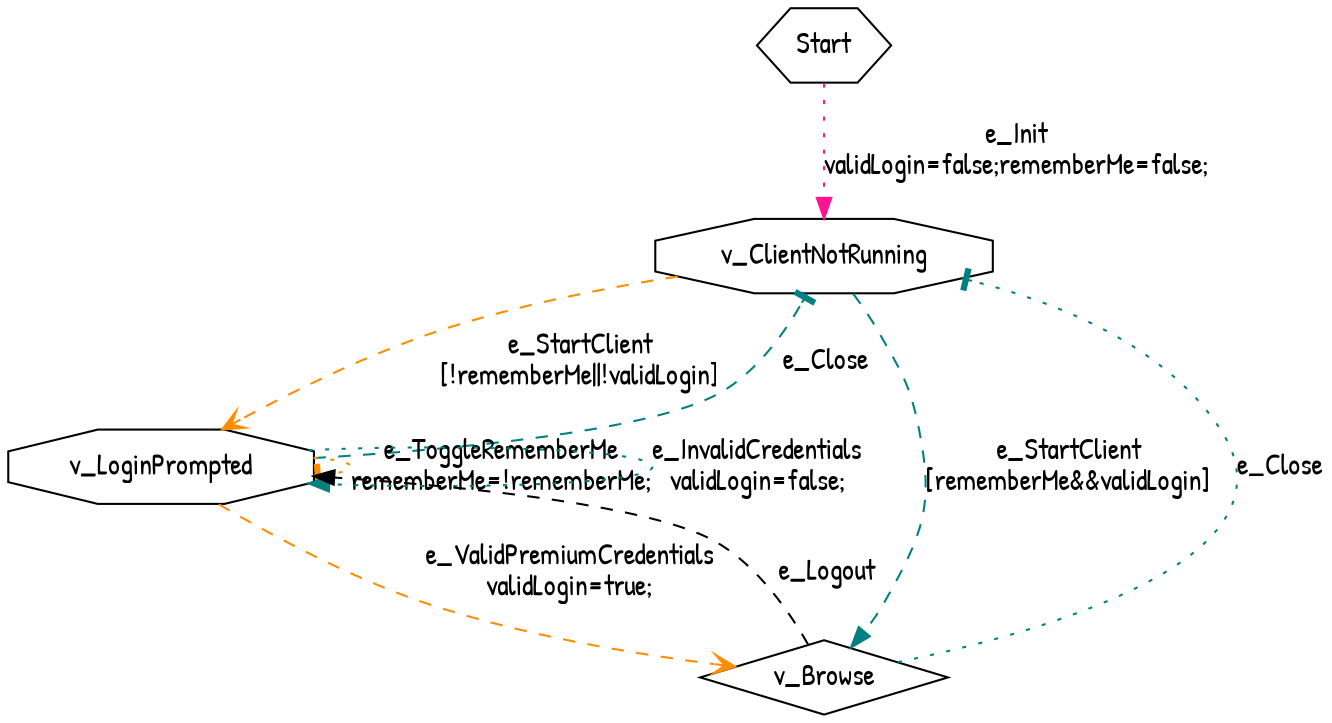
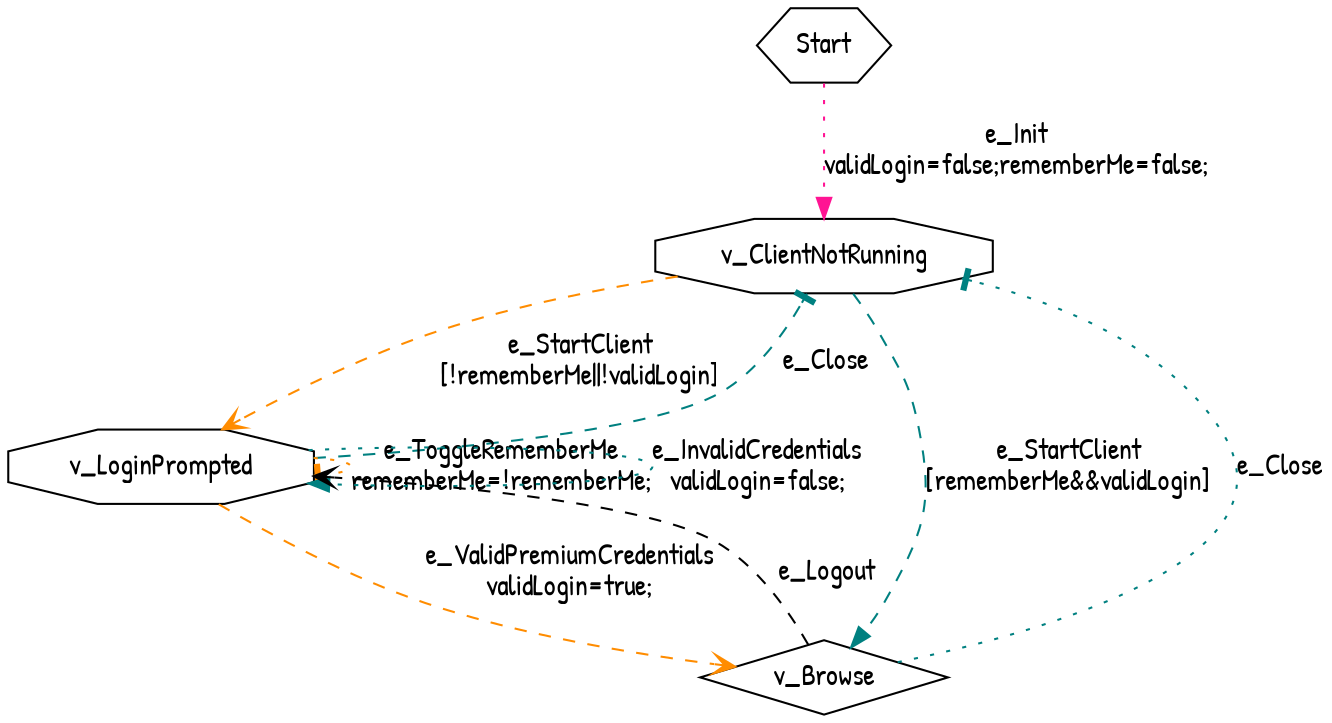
edge "v_Browse" -> "v_LoginPrompted": arrowhead normal -> vee
